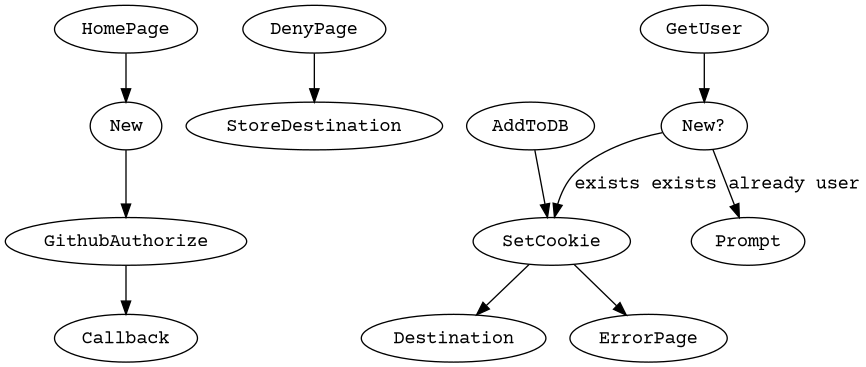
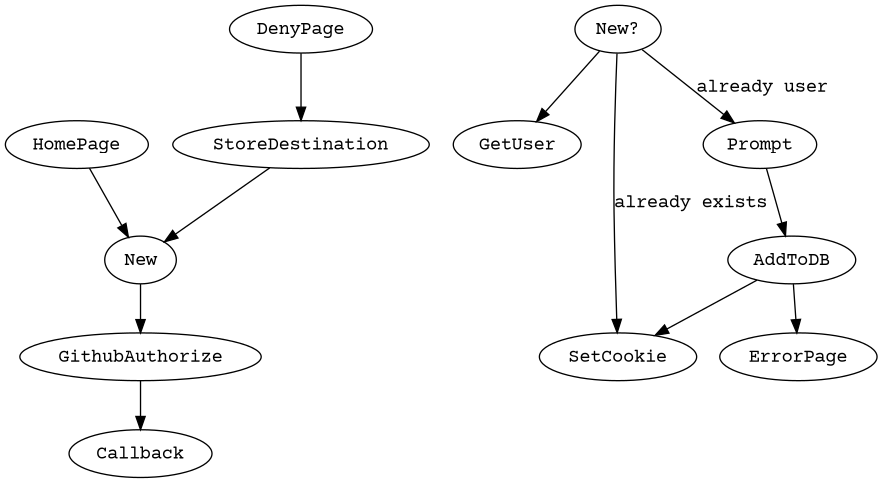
edge "GetUser" -> "New?": reversed
edge "New?" -> "SetCookie": label "exists exists" -> "already exists"
edge "Prompt" -> "AddToDB": added
edge "StoreDestination" -> "New": added
edge "SetCookie" -> "ErrorPage": now "AddToDB" -> "ErrorPage"
node "Destination": removed
